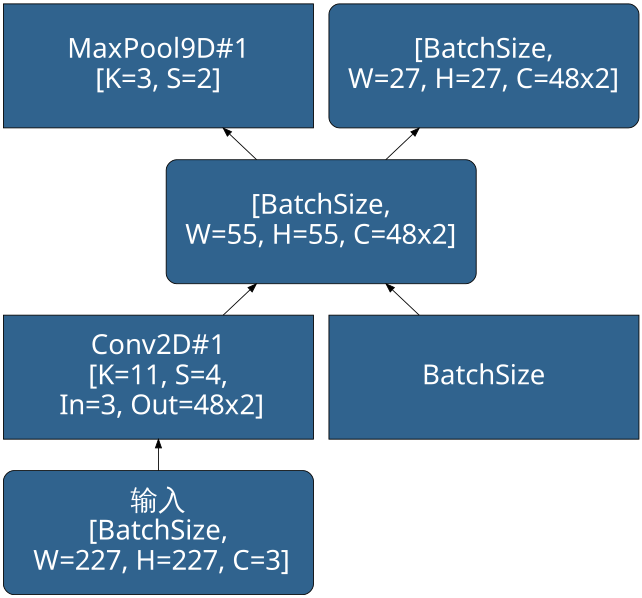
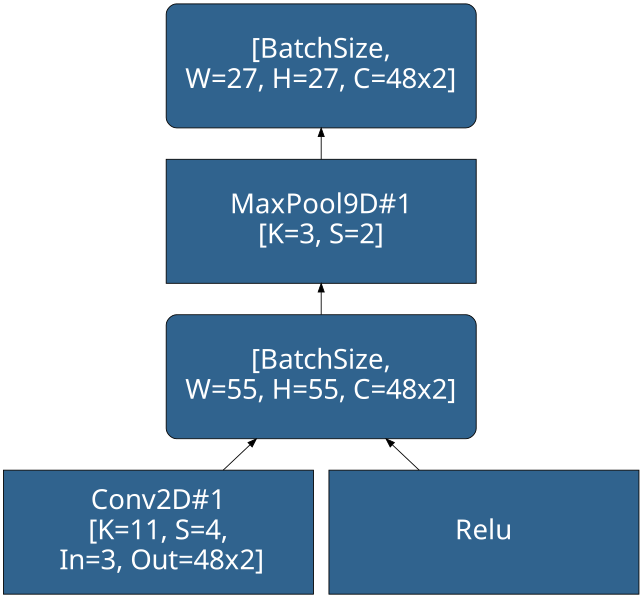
edge "[BatchSize, W=55, H=55, C=48x2]" -> "[BatchSize, W=27, H=27, C=48x2]": now "MaxPool9D#1 [K=3, S=2]" -> "[BatchSize, W=27, H=27, C=48x2]"
node "BatchSize": label "BatchSize" -> "Relu"
node "输入 [BatchSize, W=227, H=227, C=3]": removed
